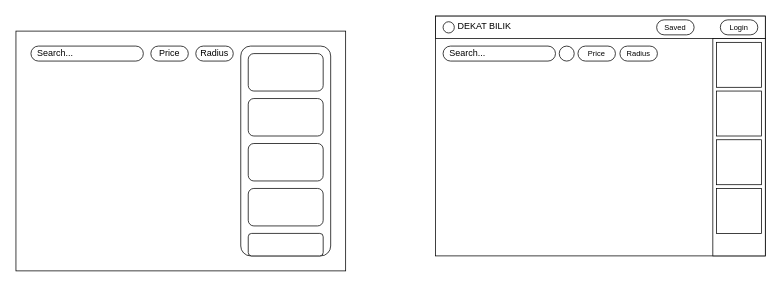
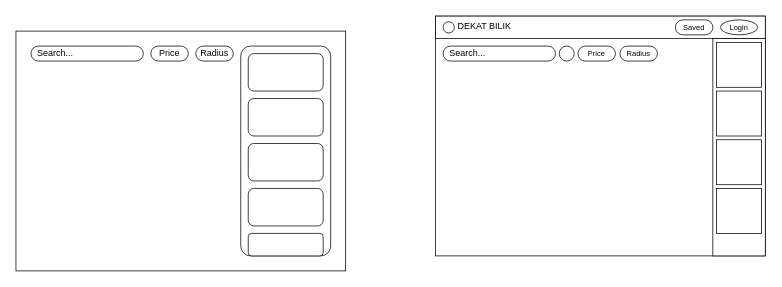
node "Saved": moved (675, 27) -> (694, 27)
node "Login": shape rounded rectangle -> ellipse
